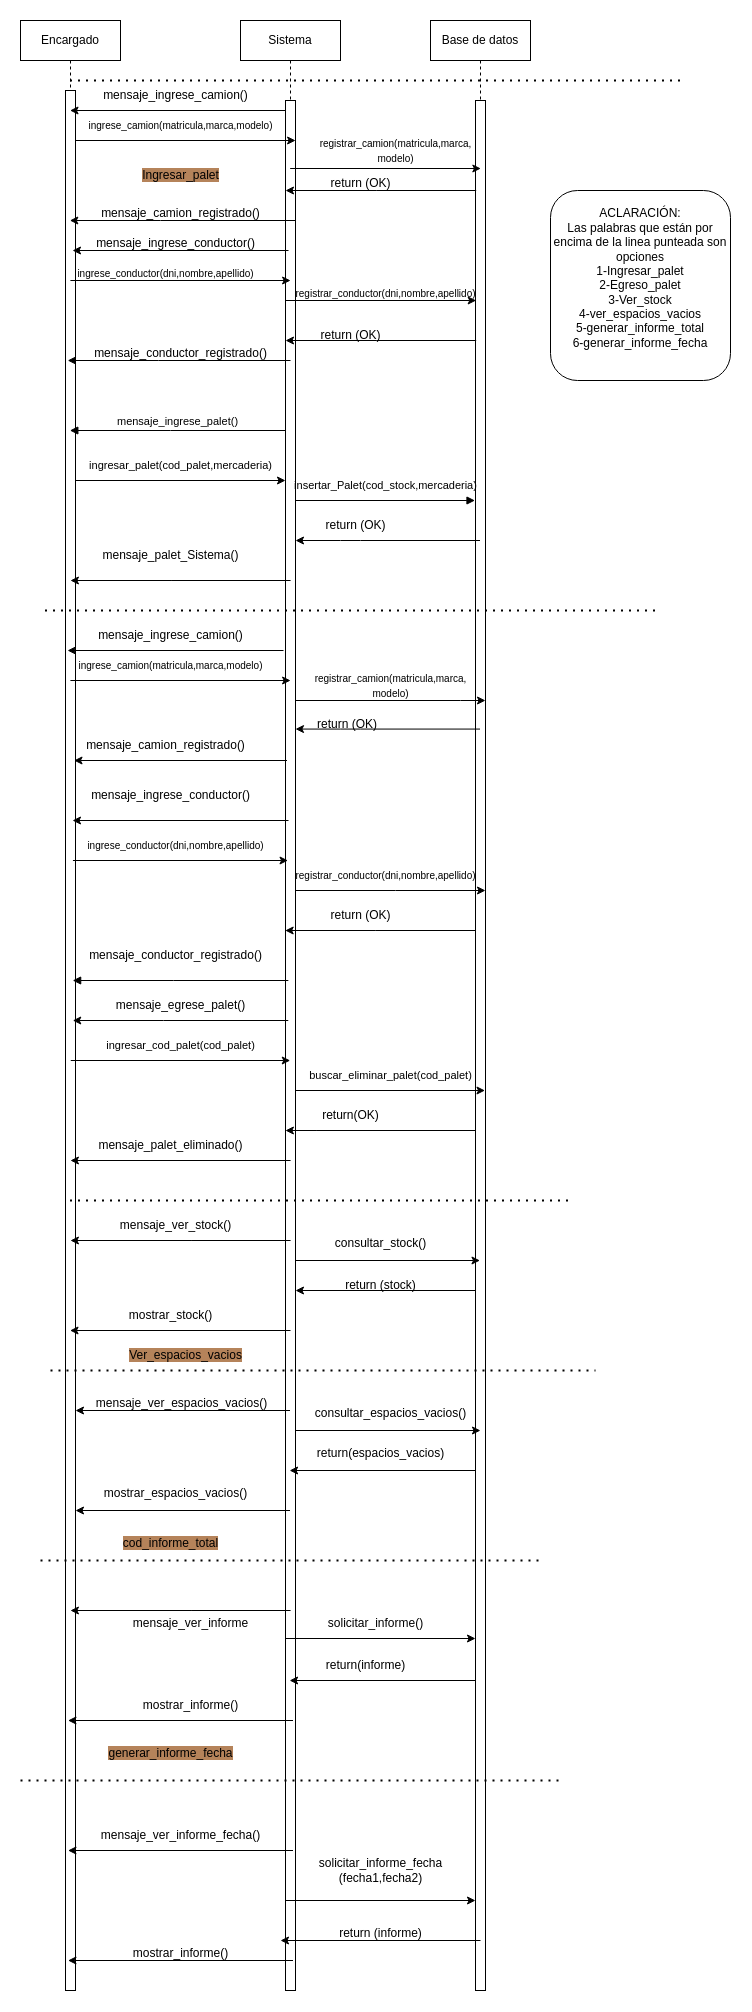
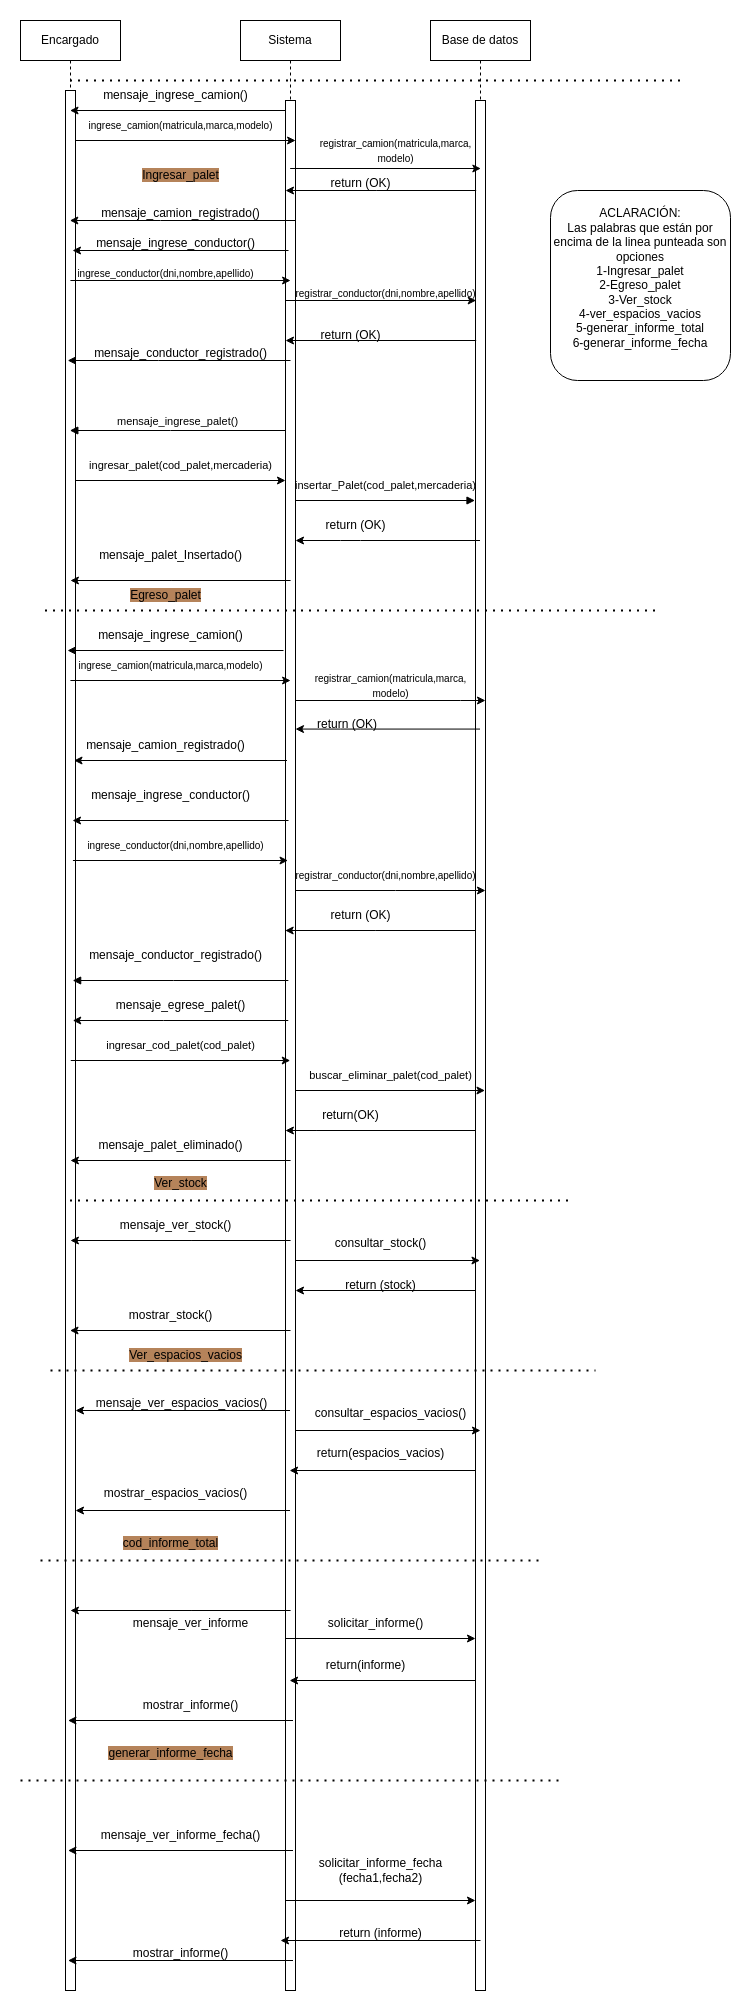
node "insertar_Palet(cod_stock,mercaderia)": label "insertar_Palet(cod_stock,mercaderia)" -> "insertar_Palet(cod_palet,mercaderia)"
node "mensaje_palet_Sistema()": label "mensaje_palet_Sistema()" -> "mensaje_palet_Insertado()"
node "Egreso_palet": added
node "Ver_stock": added
